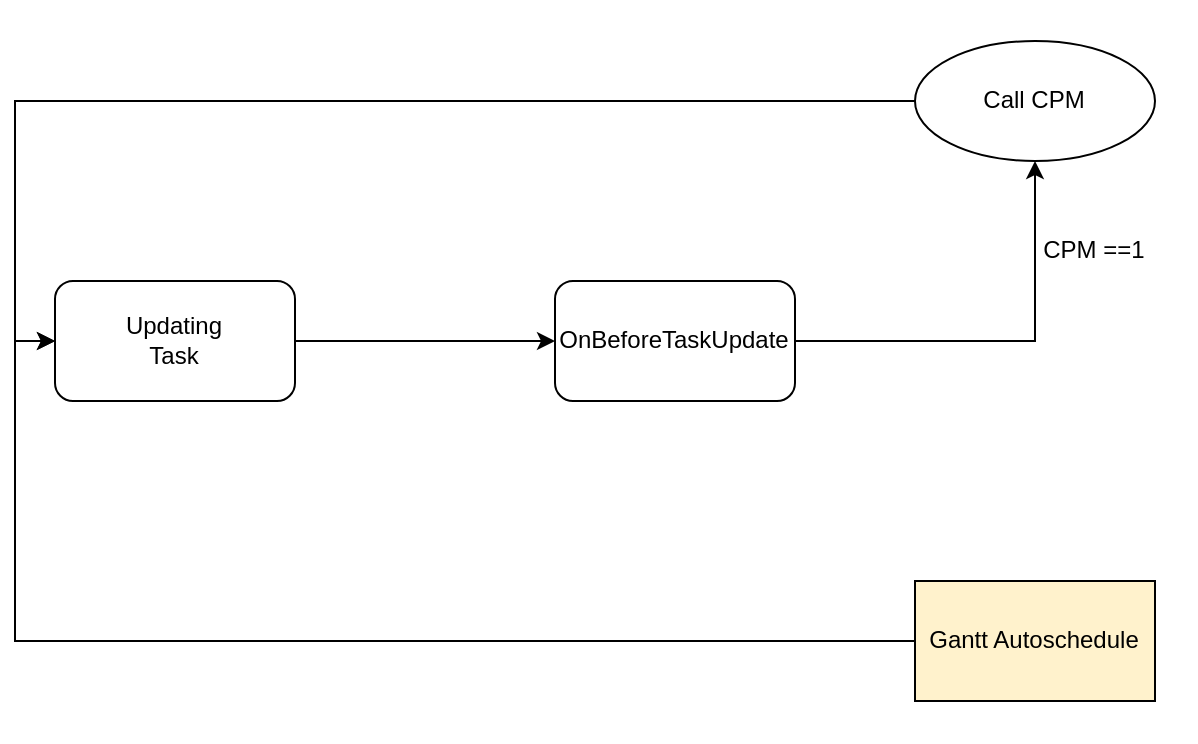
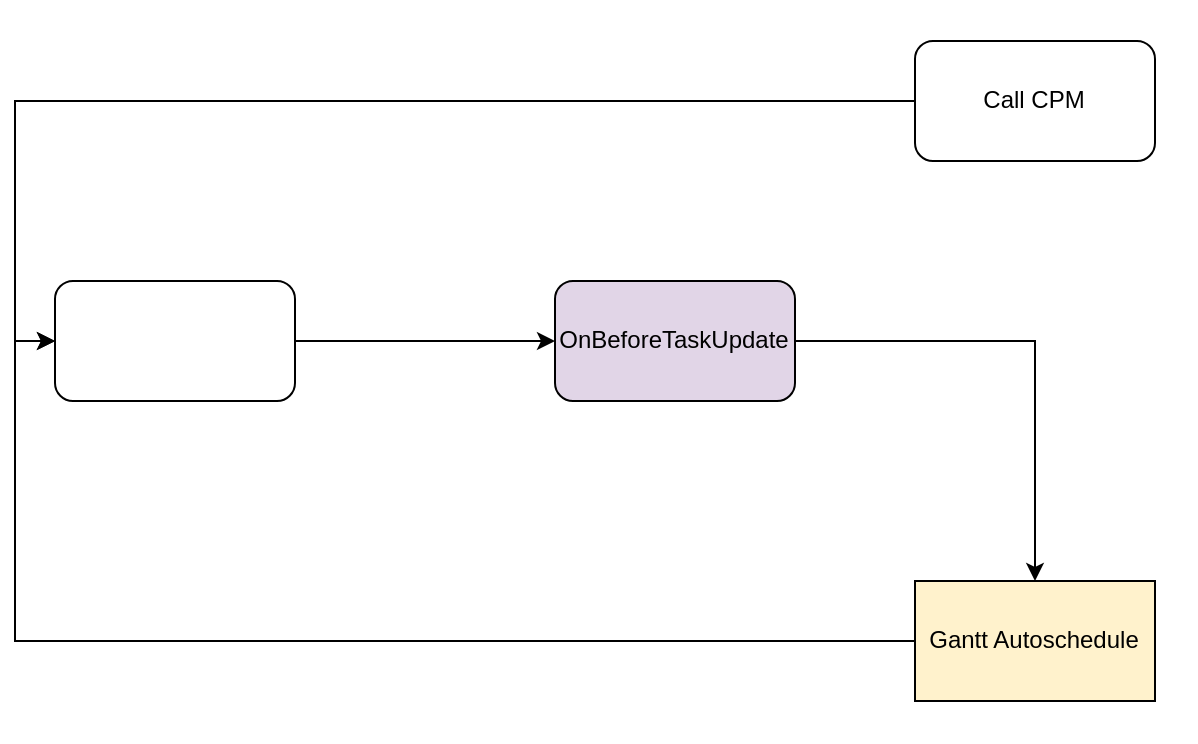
node "Call CPM": shape ellipse -> rounded rectangle
node "CPM ==1": removed
edge "OnBeforeTaskUpdate" -> "Call CPM": now "OnBeforeTaskUpdate" -> "Gantt Autoschedule"
node "Updating Task": removed
node "OnBeforeTaskUpdate": fillcolor #ffffff -> #e1d5e7
